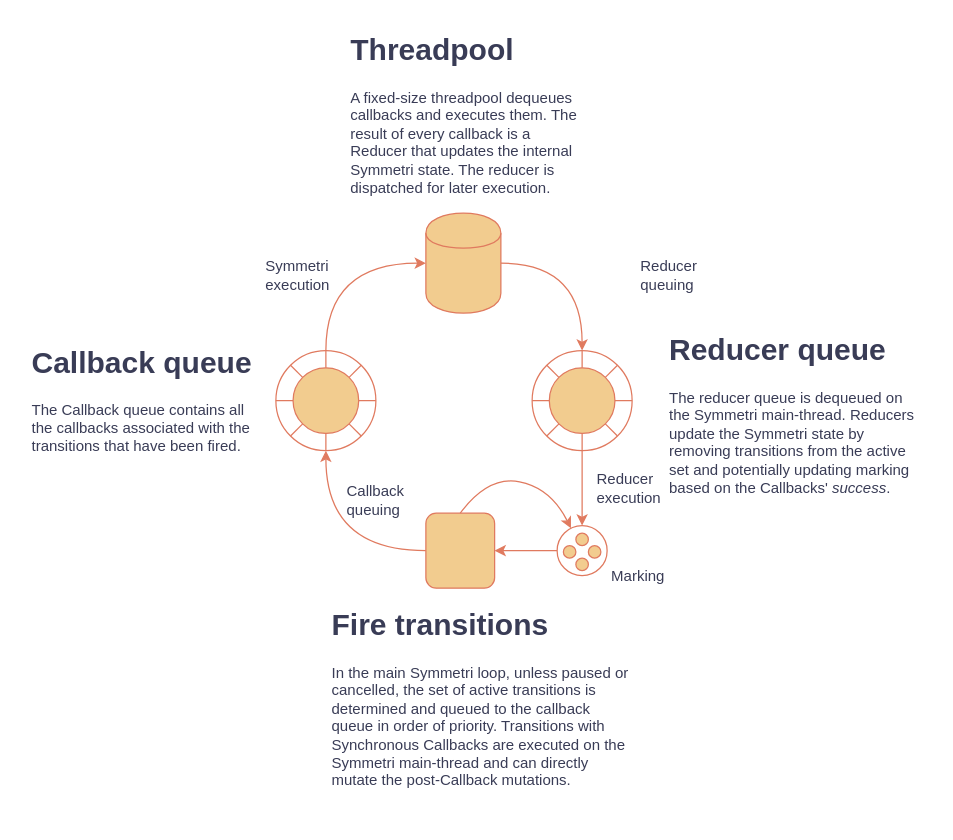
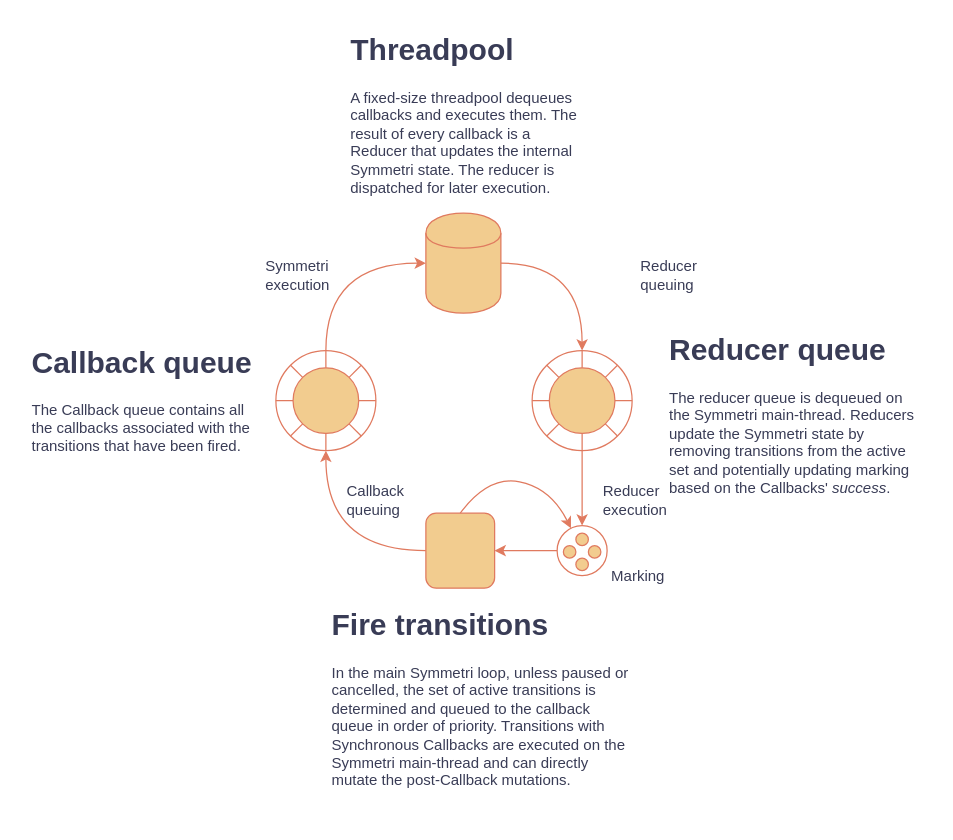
node "Reducer execution": moved (619, 488) -> (626, 501)
